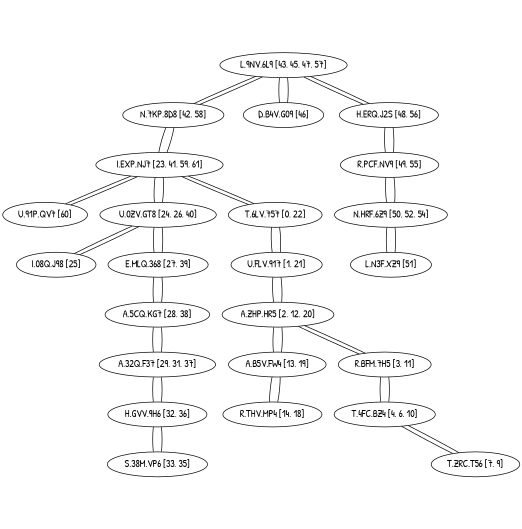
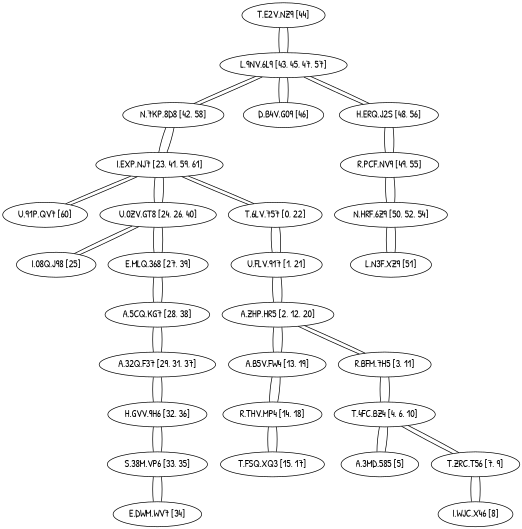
node "T.E2V.NZ9 [44]": added
node "T.FSQ.XQ3 [15, 17]": added
node "A.3MD.585 [5]": added
node "E.DWM.WV7 [34]": added
node "I.WJC.X46 [8]": added
